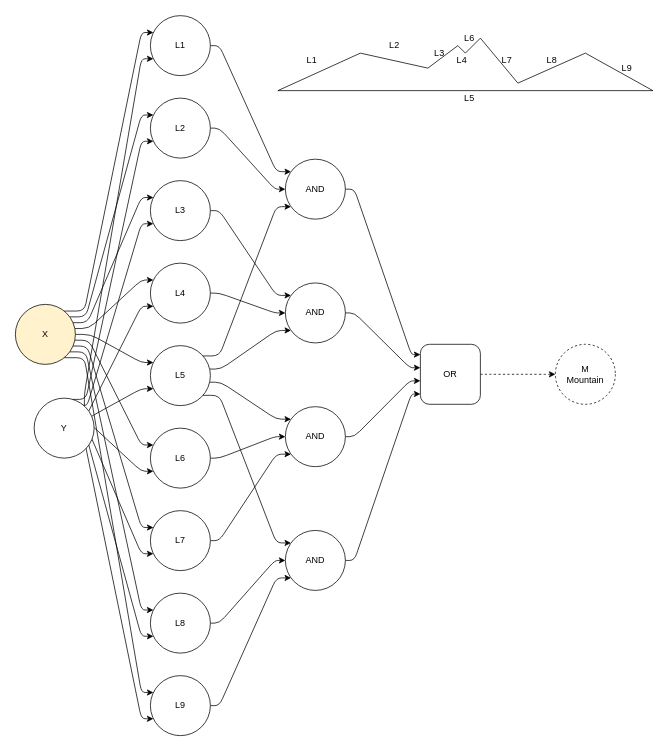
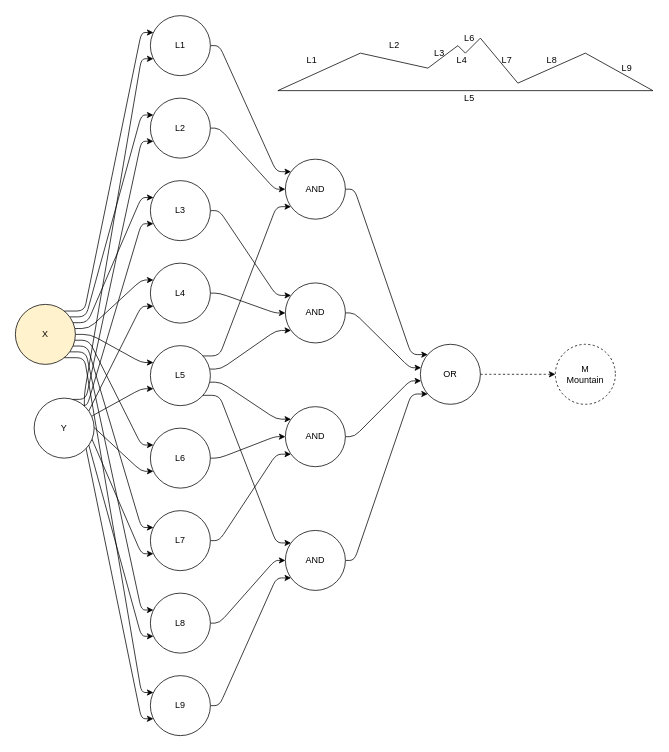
node "OR": shape rounded rectangle -> ellipse
